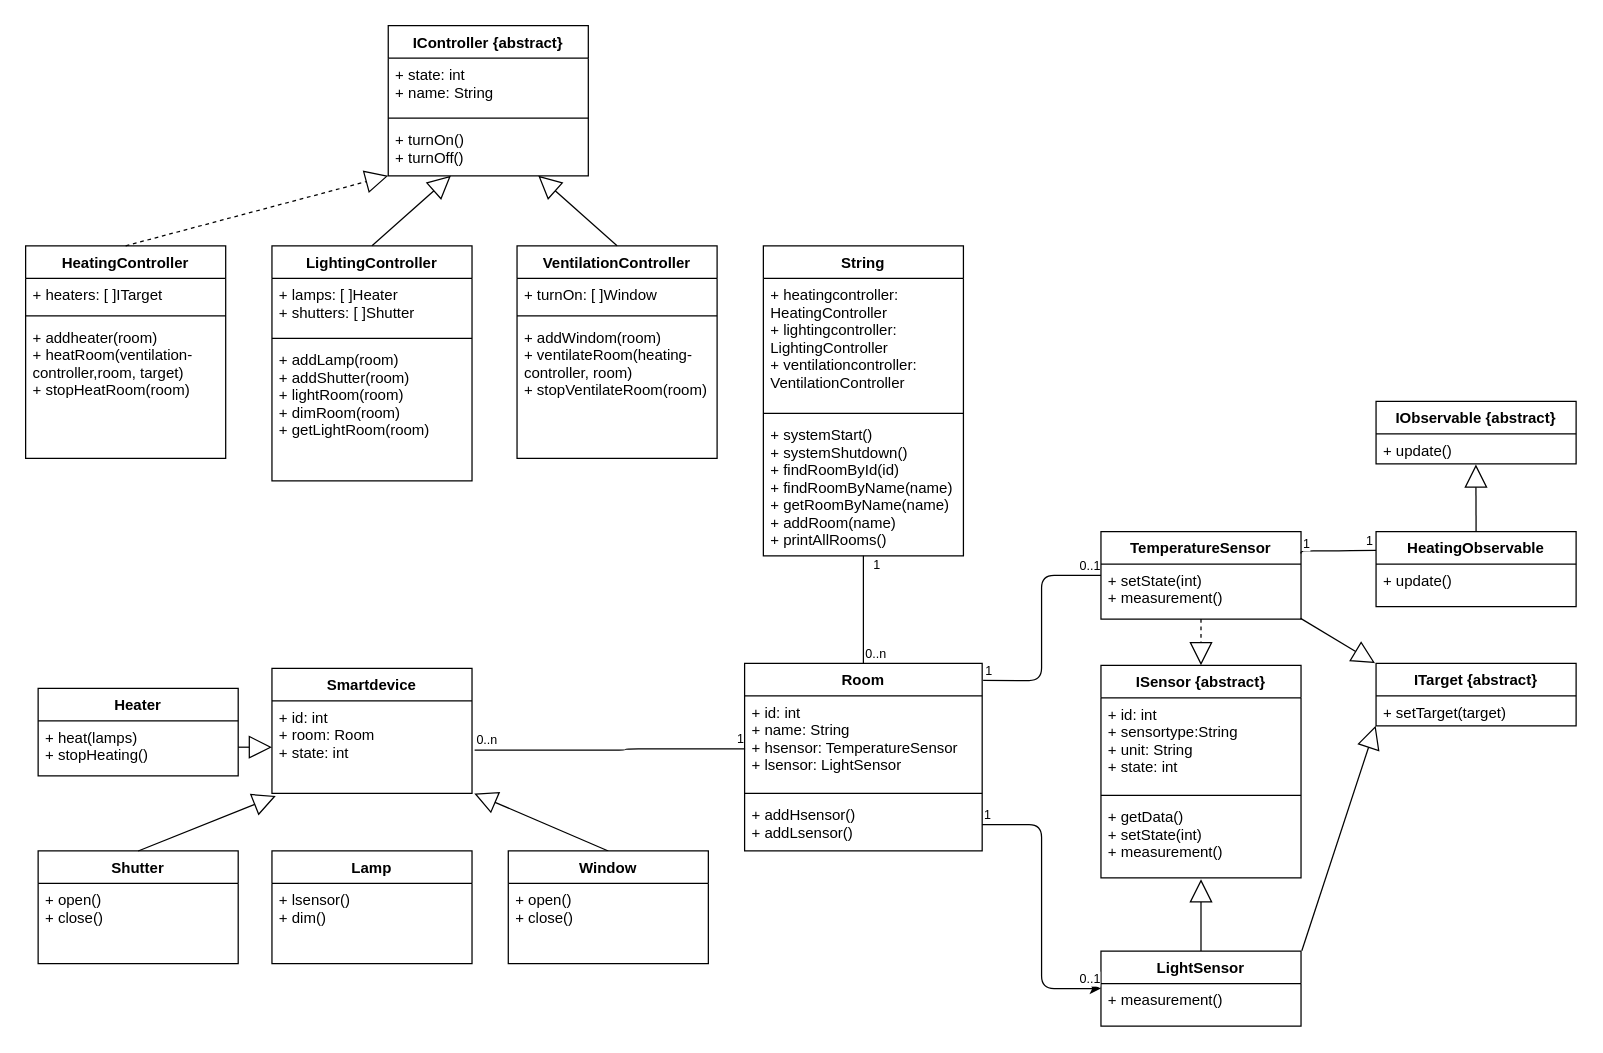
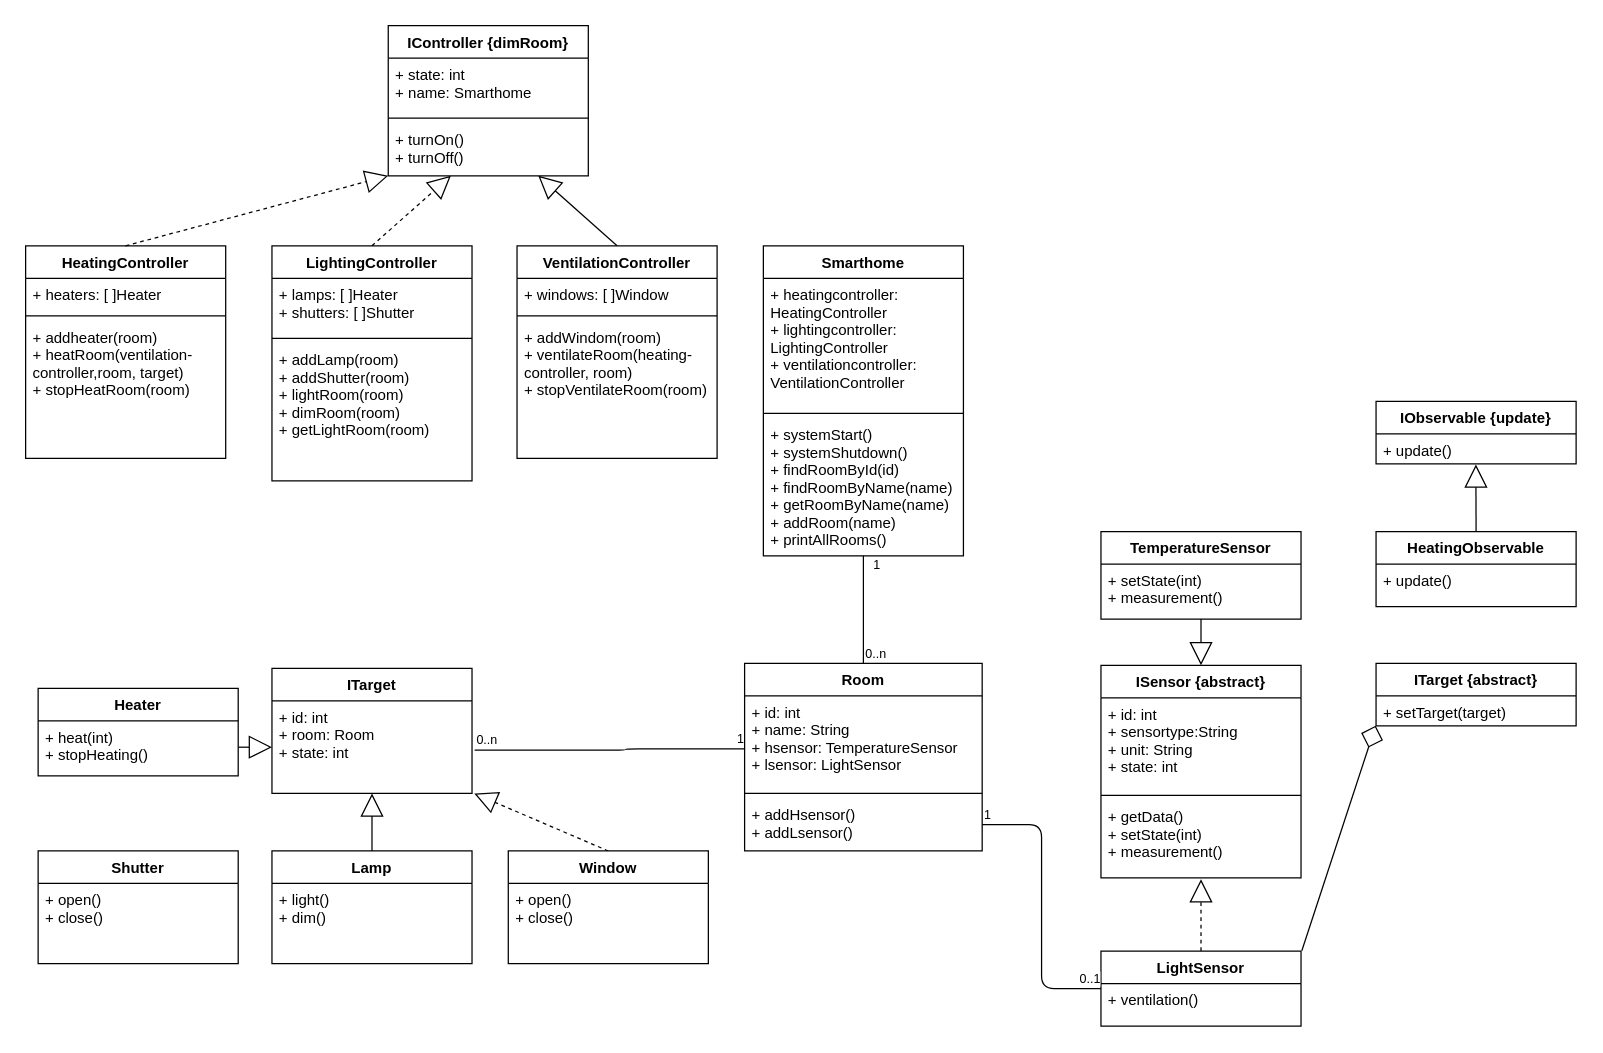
node "IController {abstract}": label "IController {abstract}" -> "IController {dimRoom}"
node "+ state: int + name: String": label "+ state: int + name: String" -> "+ state: int + name: Smarthome"
edge "LightingController" -> "+ turnOn() + turnOff()": style solid -> dashed
node "String": label "String" -> "Smarthome"
node "+ heaters: [ ]ITarget": label "+ heaters: [ ]ITarget" -> "+ heaters: [ ]Heater"
node "+ turnOn: [ ]Window": label "+ turnOn: [ ]Window" -> "+ windows: [ ]Window"
node "IObservable {abstract}": label "IObservable {abstract}" -> "IObservable {update}"
edge "HeatingObservable" -- "TemperatureSensor": removed, labels "1", "1"
edge "TemperatureSensor" -- "Room": removed, labels "0..1", "1"
edge "+ setState(int) + measurement()" -> "ISensor {abstract}": style dashed -> solid
edge "+ setState(int) + measurement()" -> "ITarget {abstract}": removed
node "Smartdevice": label "Smartdevice" -> "ITarget"
node "+ heat(lamps) + stopHeating()": label "+ heat(lamps) + stopHeating()" -> "+ heat(int) + stopHeating()"
edge "LightSensor" -> "+ setTarget(target)": arrowhead block -> diamond
edge "Window" -> "+ id: int + room: Room + state: int": style solid -> dashed
edge "Shutter" -> "+ id: int + room: Room + state: int": removed
edge "Lamp" -> "+ id: int + room: Room + state: int": added
node "+ lsensor() + dim()": label "+ lsensor() + dim()" -> "+ light() + dim()"
edge "LightSensor" -> "+ getData() + setState(int) + measurement()": style solid -> dashed
edge "+ addHsensor() + addLsensor()" -> "LightSensor": arrowhead classic -> none
node "+ measurement()": label "+ measurement()" -> "+ ventilation()"
